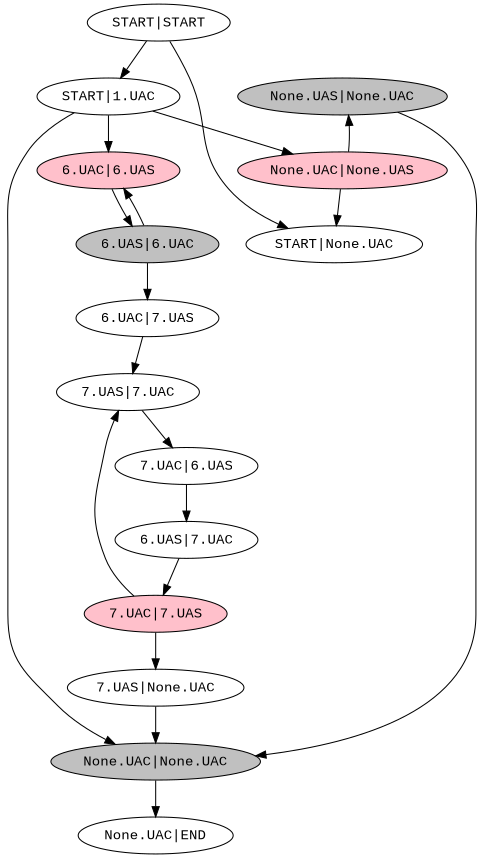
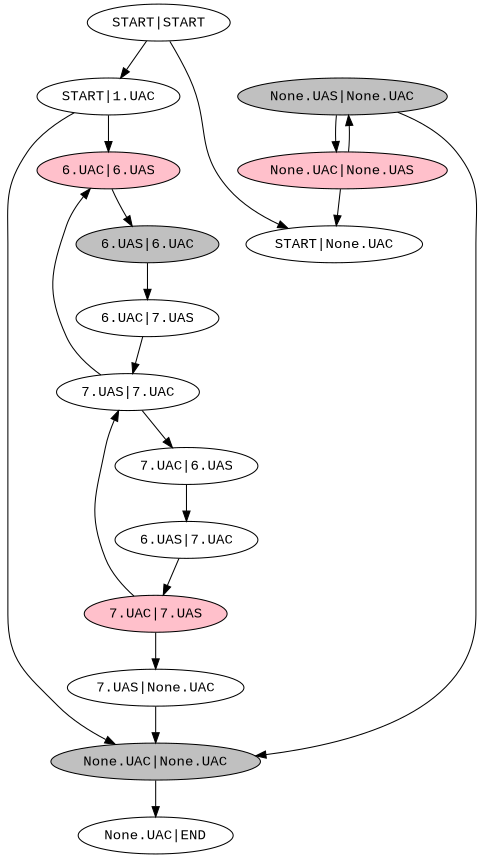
edge "START|1.UAC" -> "None.UAC|None.UAS": now "None.UAS|None.UAC" -> "None.UAC|None.UAS"
edge "6.UAS|6.UAC" -> "6.UAC|6.UAS": now "7.UAS|7.UAC" -> "6.UAC|6.UAS"
